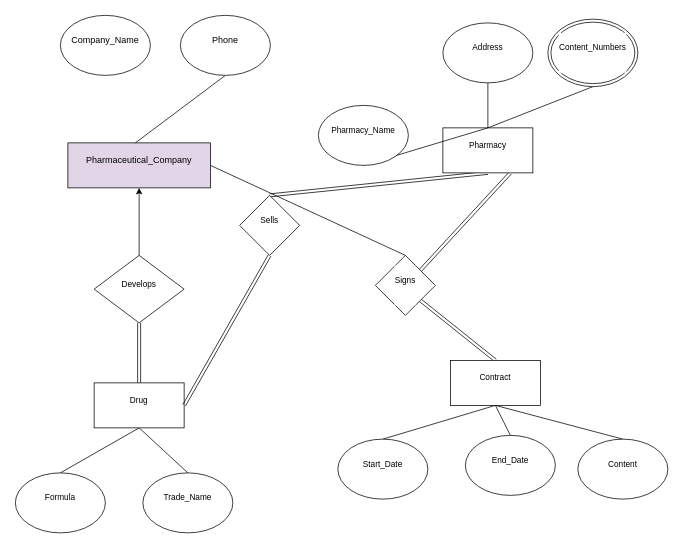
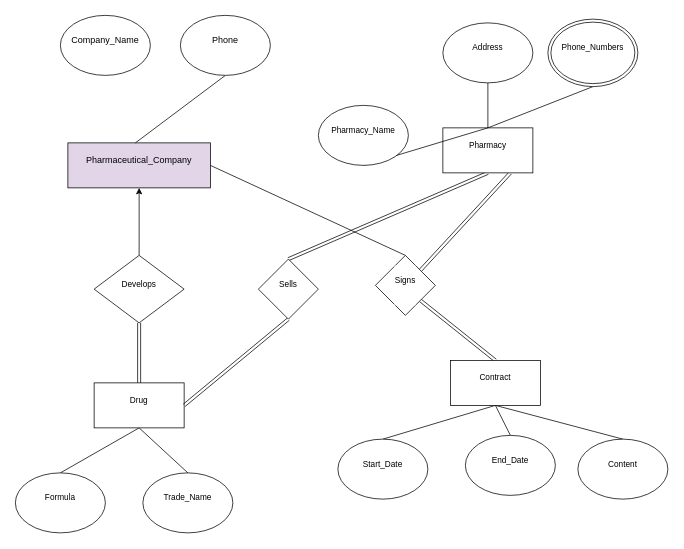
node "Content_Numbers": label "Content_Numbers" -> "Phone_Numbers"
node "Sells": moved (270, 225) -> (288, 289)
